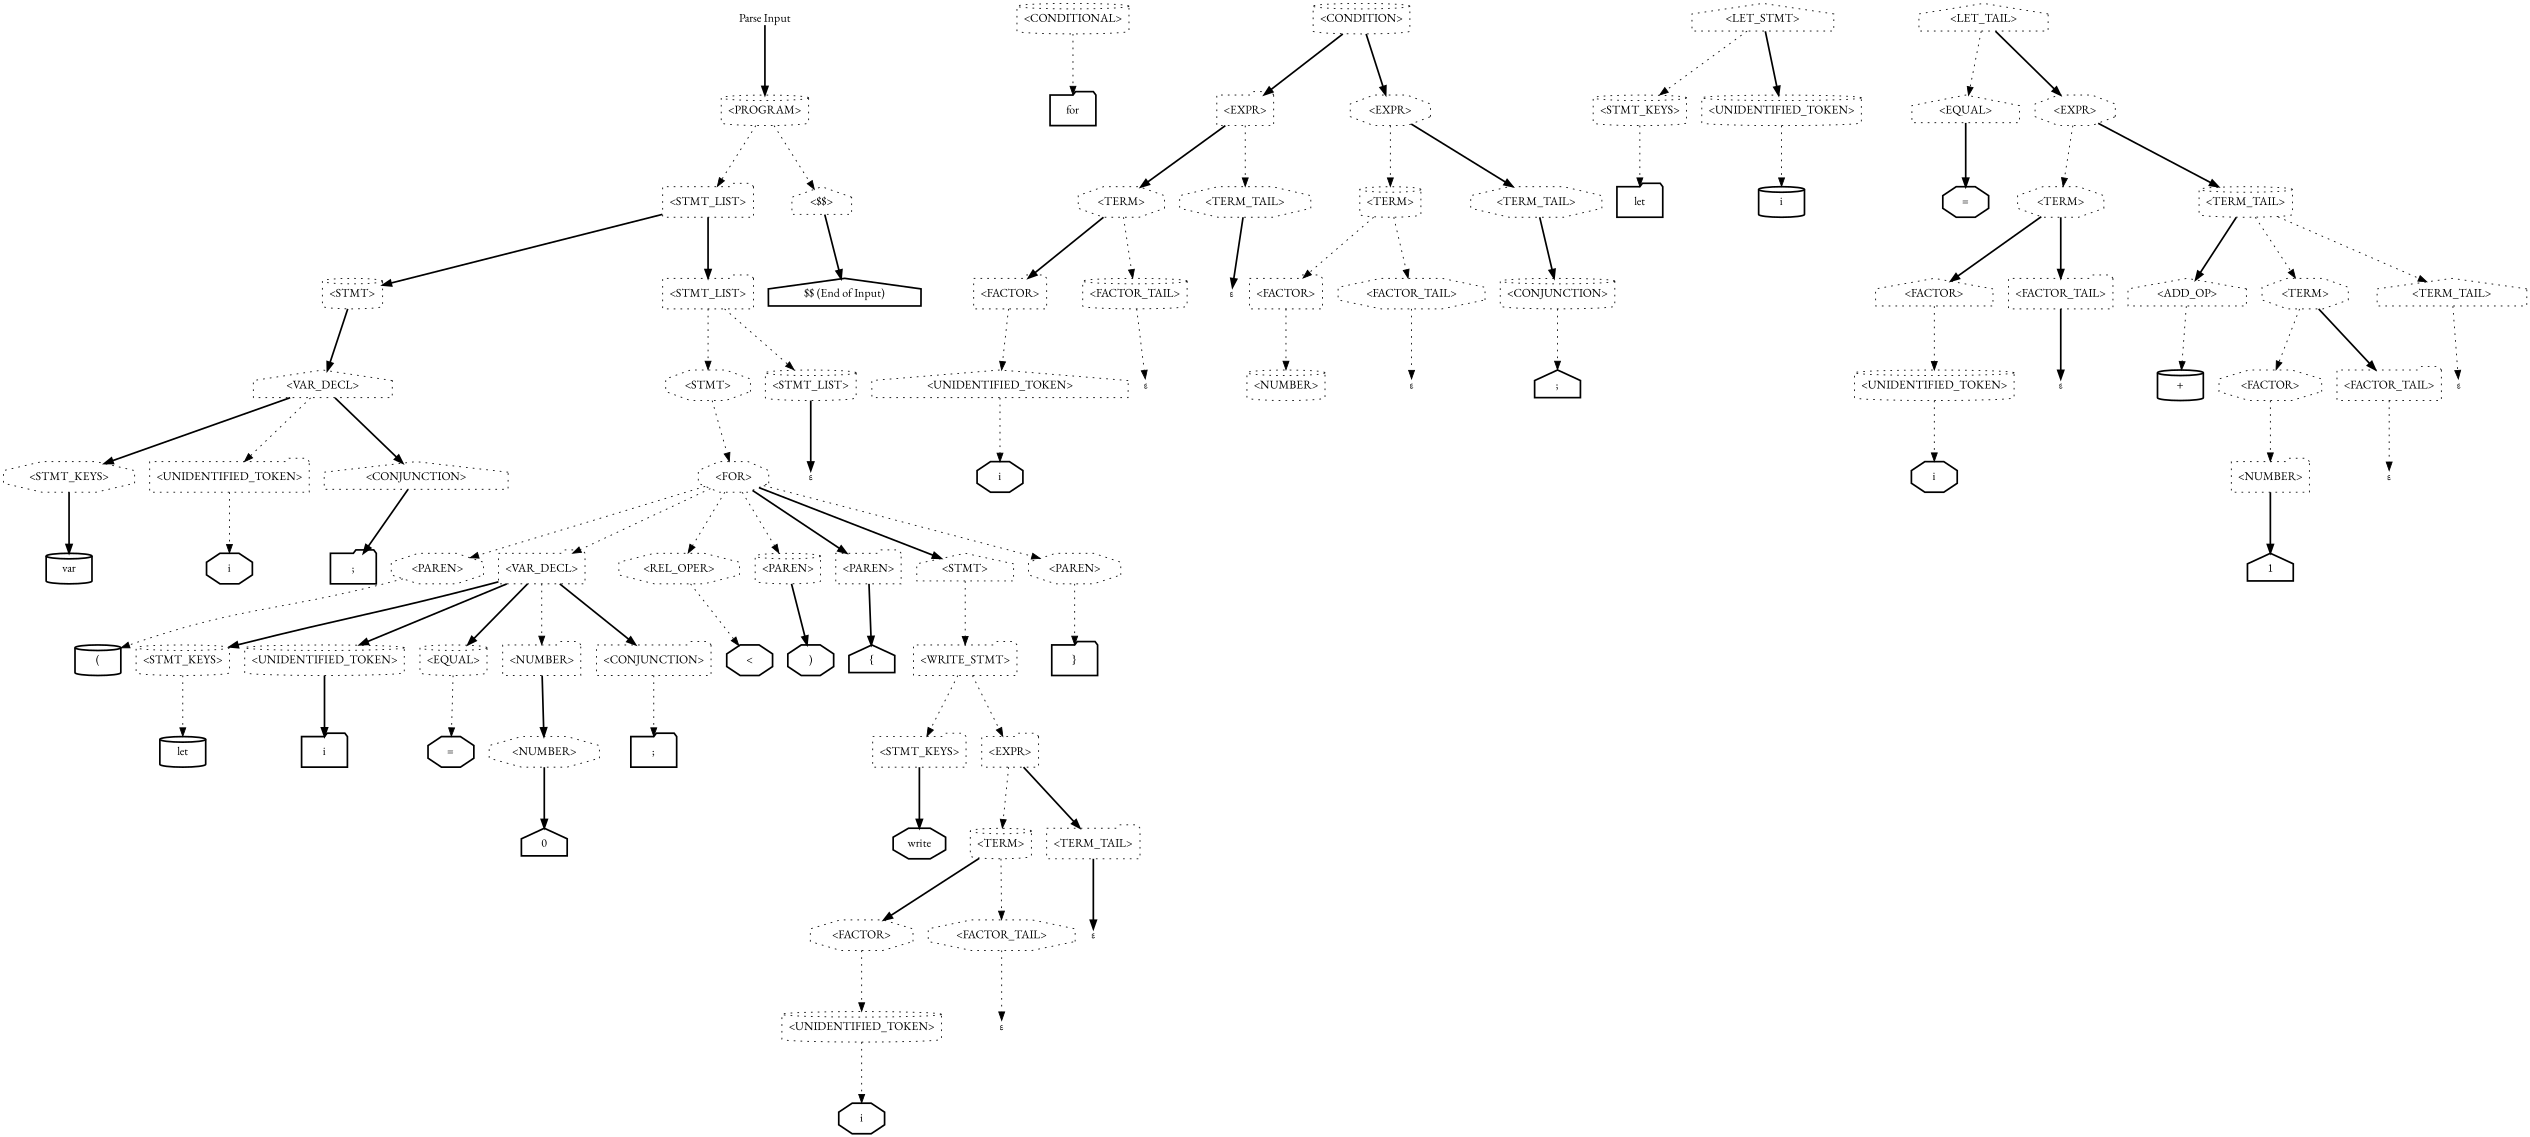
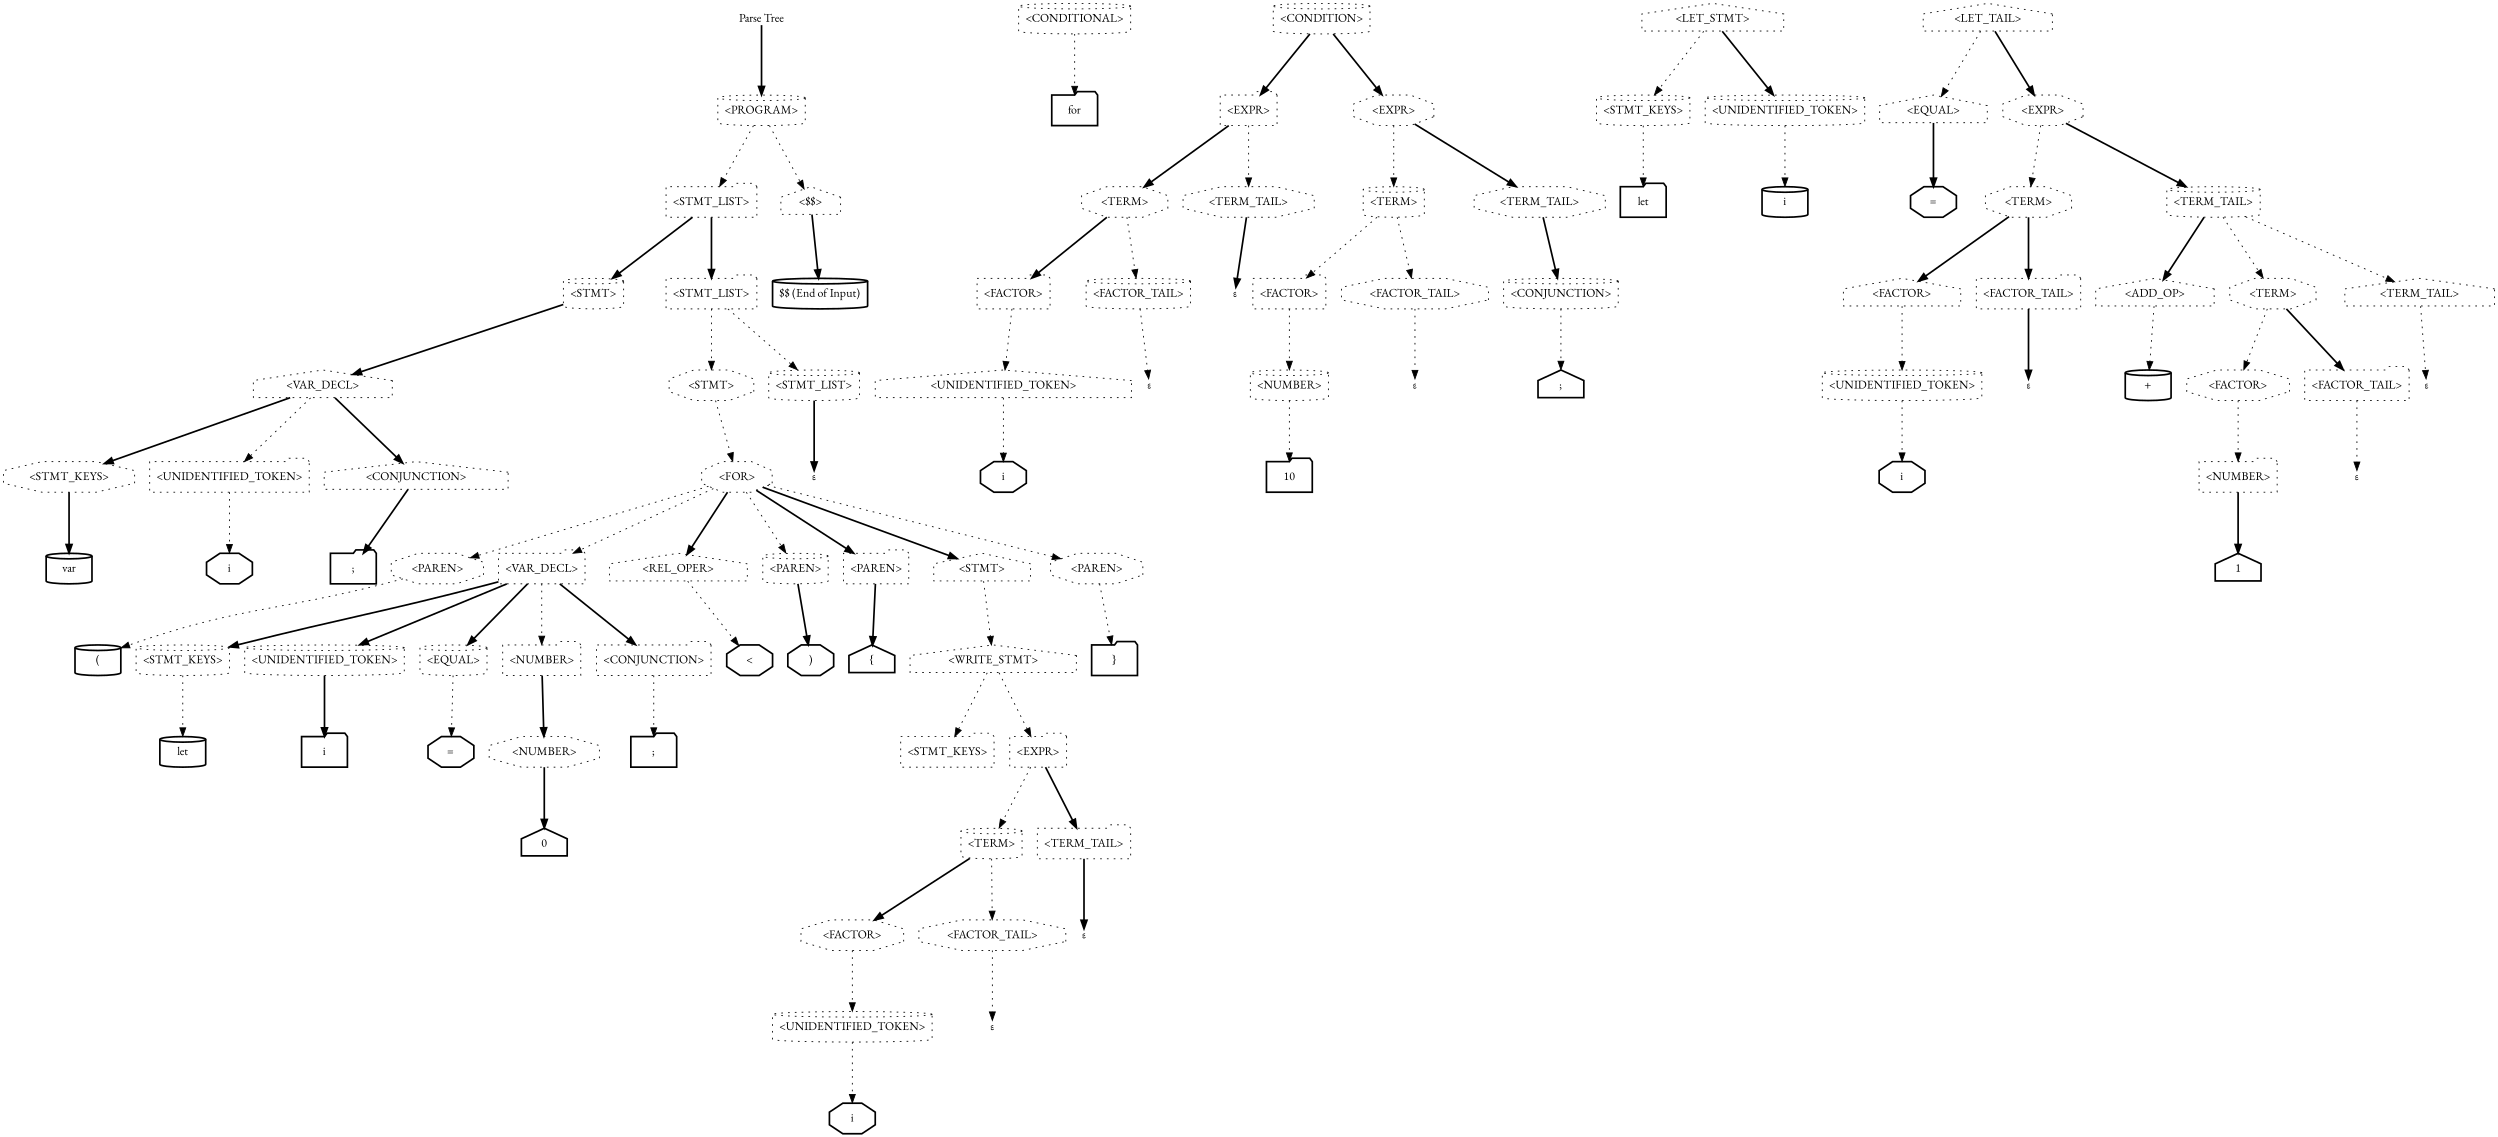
node "Parse Input": label "Parse Input" -> "Parse Tree"
node "$$ (End of Input)": shape house -> cylinder
node "10": added
edge "<FOR>" -> "<REL_OPER>": style dotted -> bold
node "<REL_OPER>": shape octagon -> house
node "<WRITE_STMT>": shape folder -> house
node "write": removed
